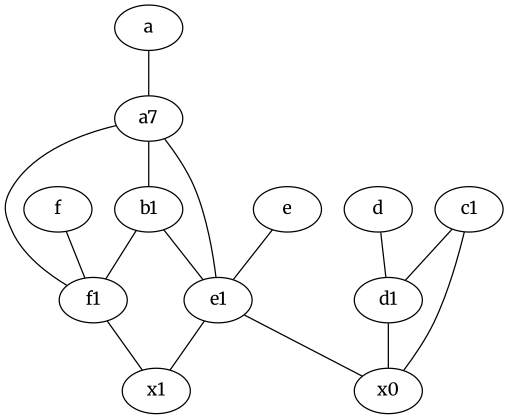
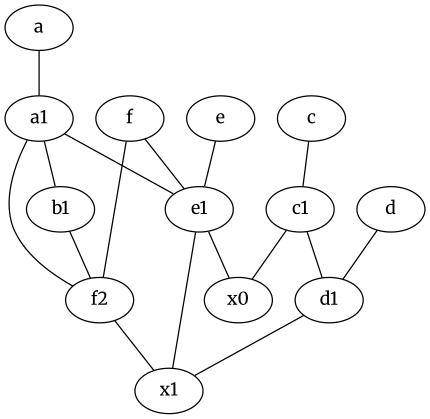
node "a7": label "a7" -> "a1"
node "c": added
edge "b1" -- "e1": now "f" -- "e1"
node "f1": label "f1" -> "f2"
edge "d1" -- "x0": now "d1" -- "x1"
